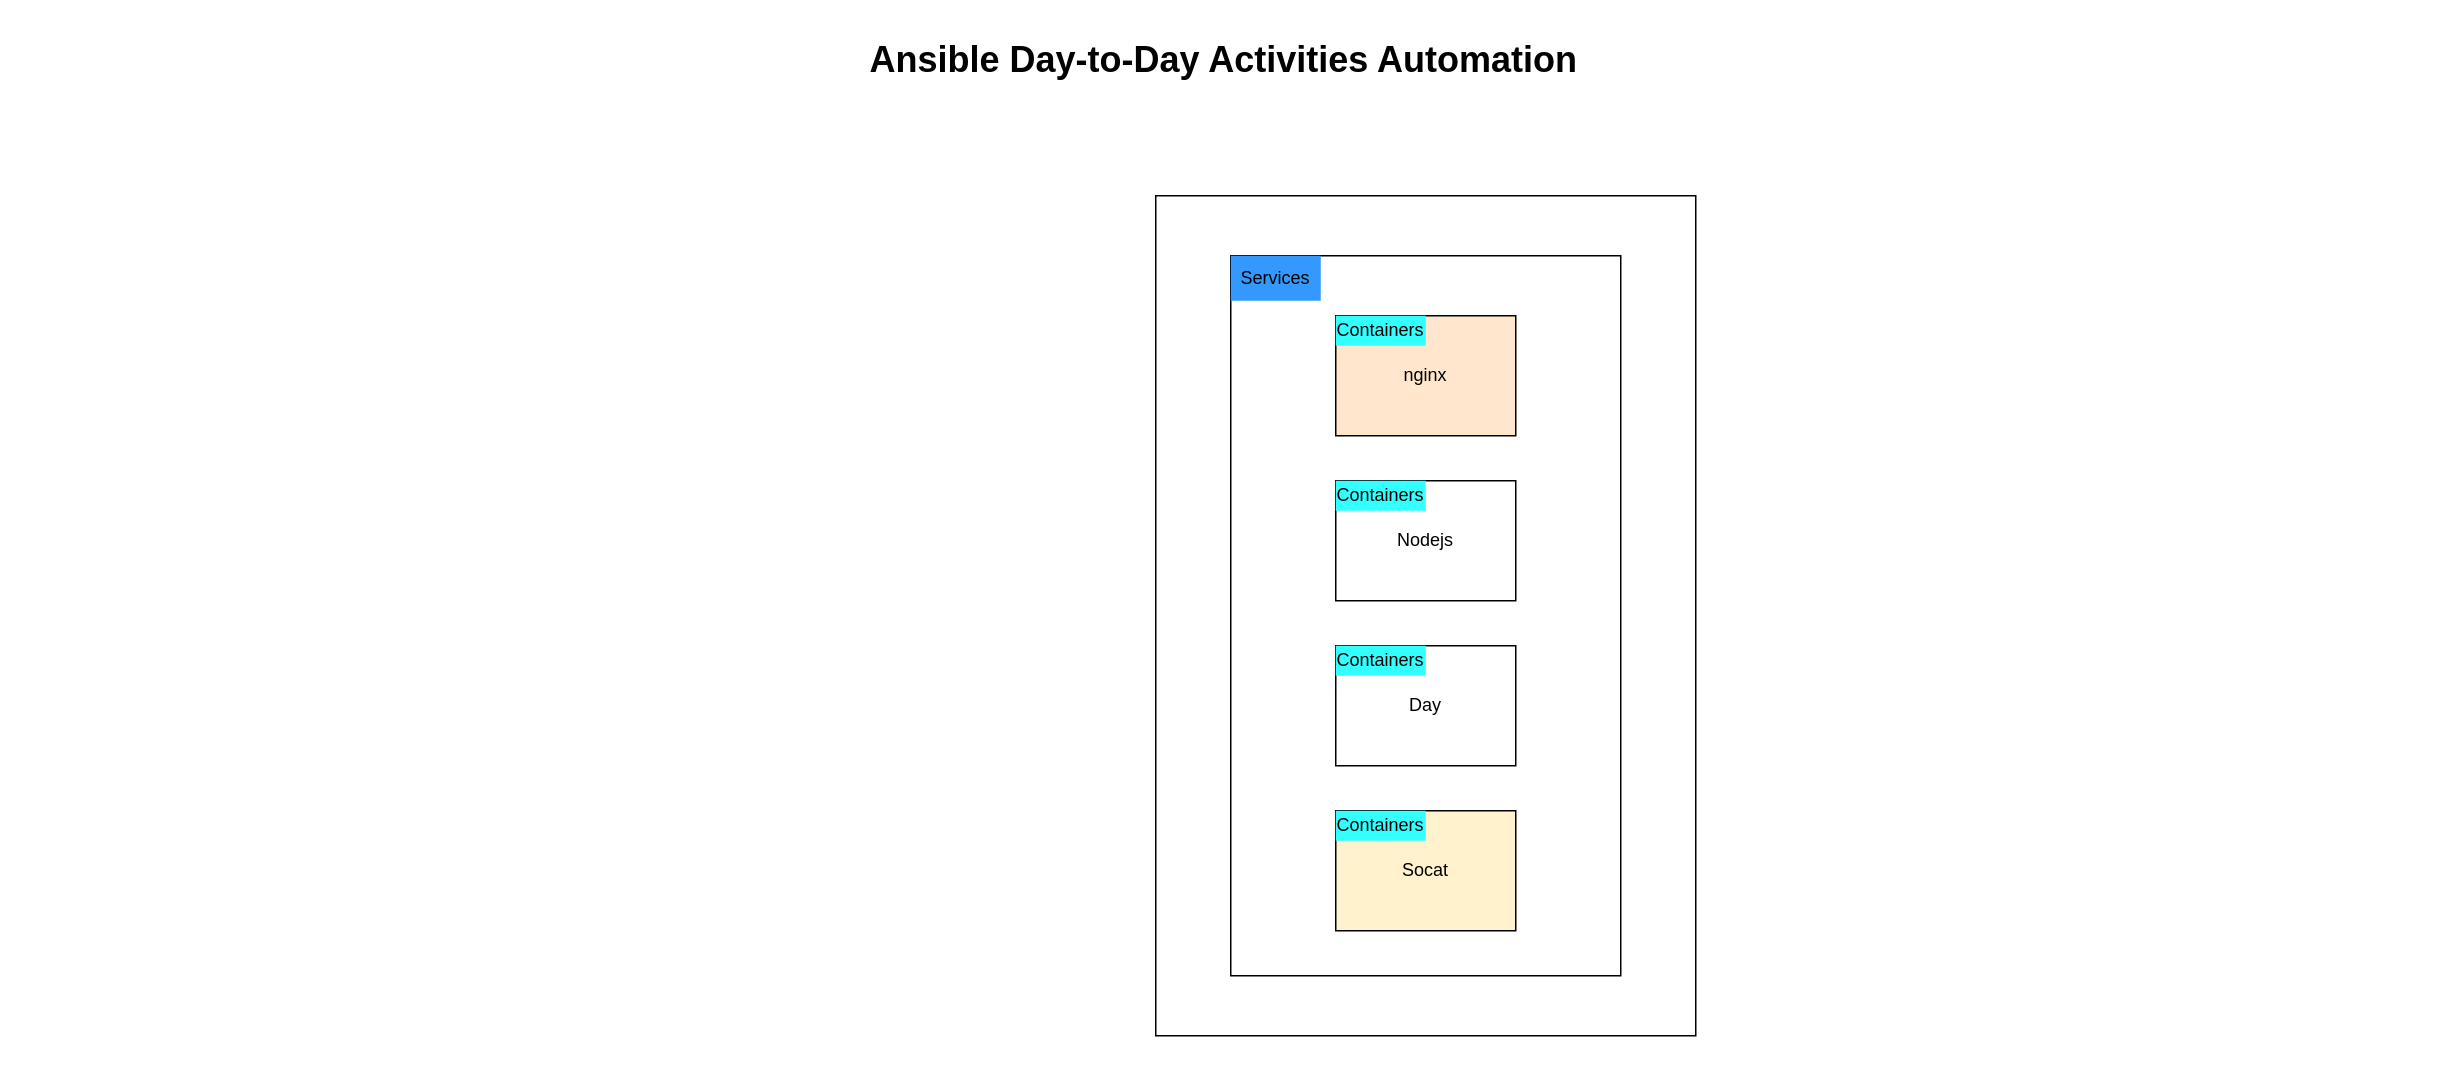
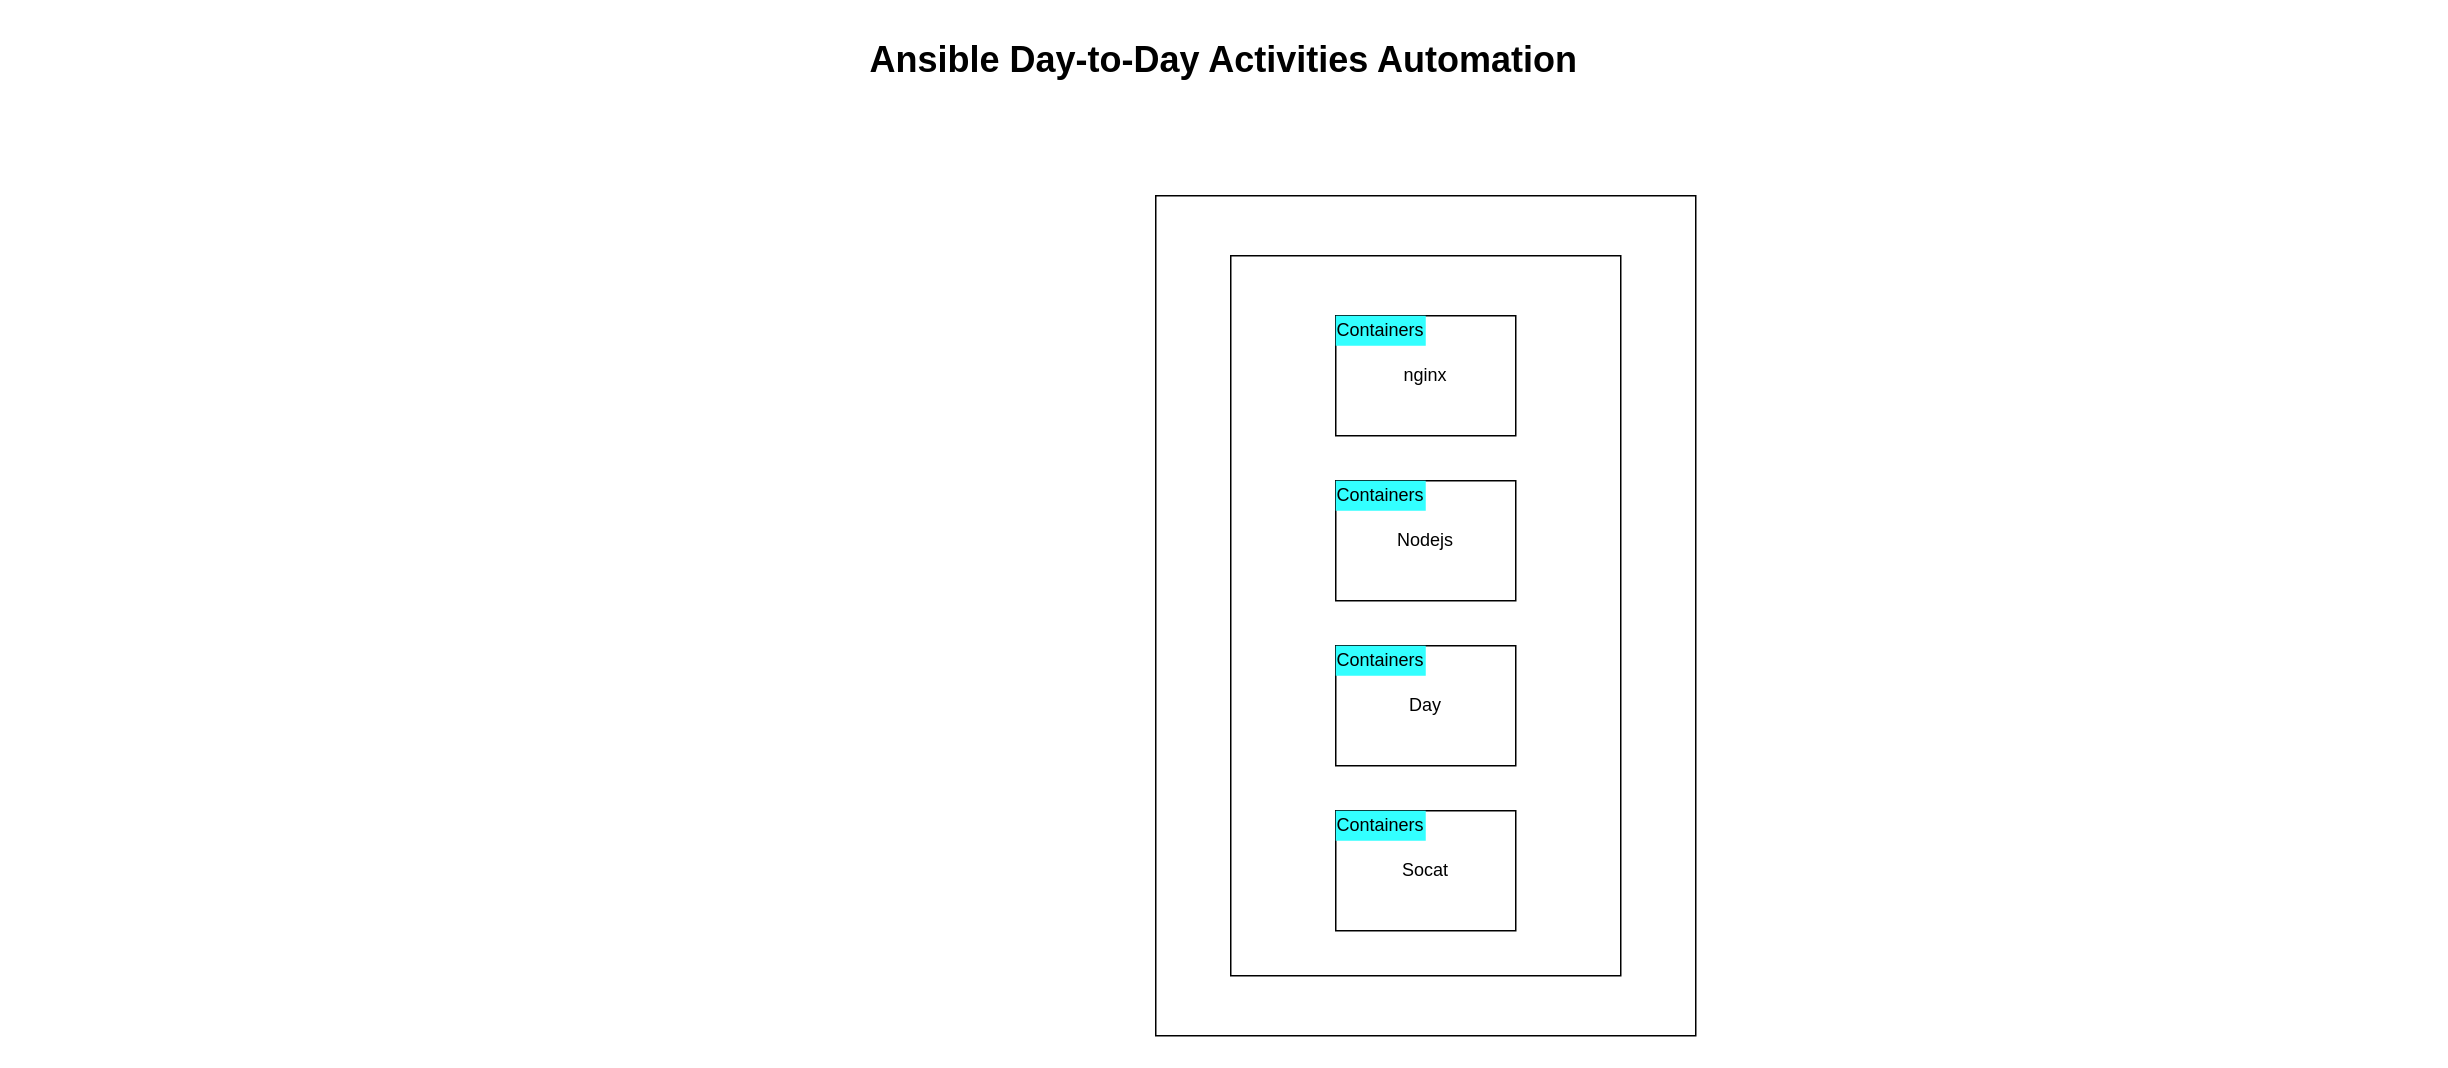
node "Services": removed
node "nginx": fillcolor #ffe6cc -> #ffffff
node "Socat": fillcolor #fff2cc -> #ffffff
